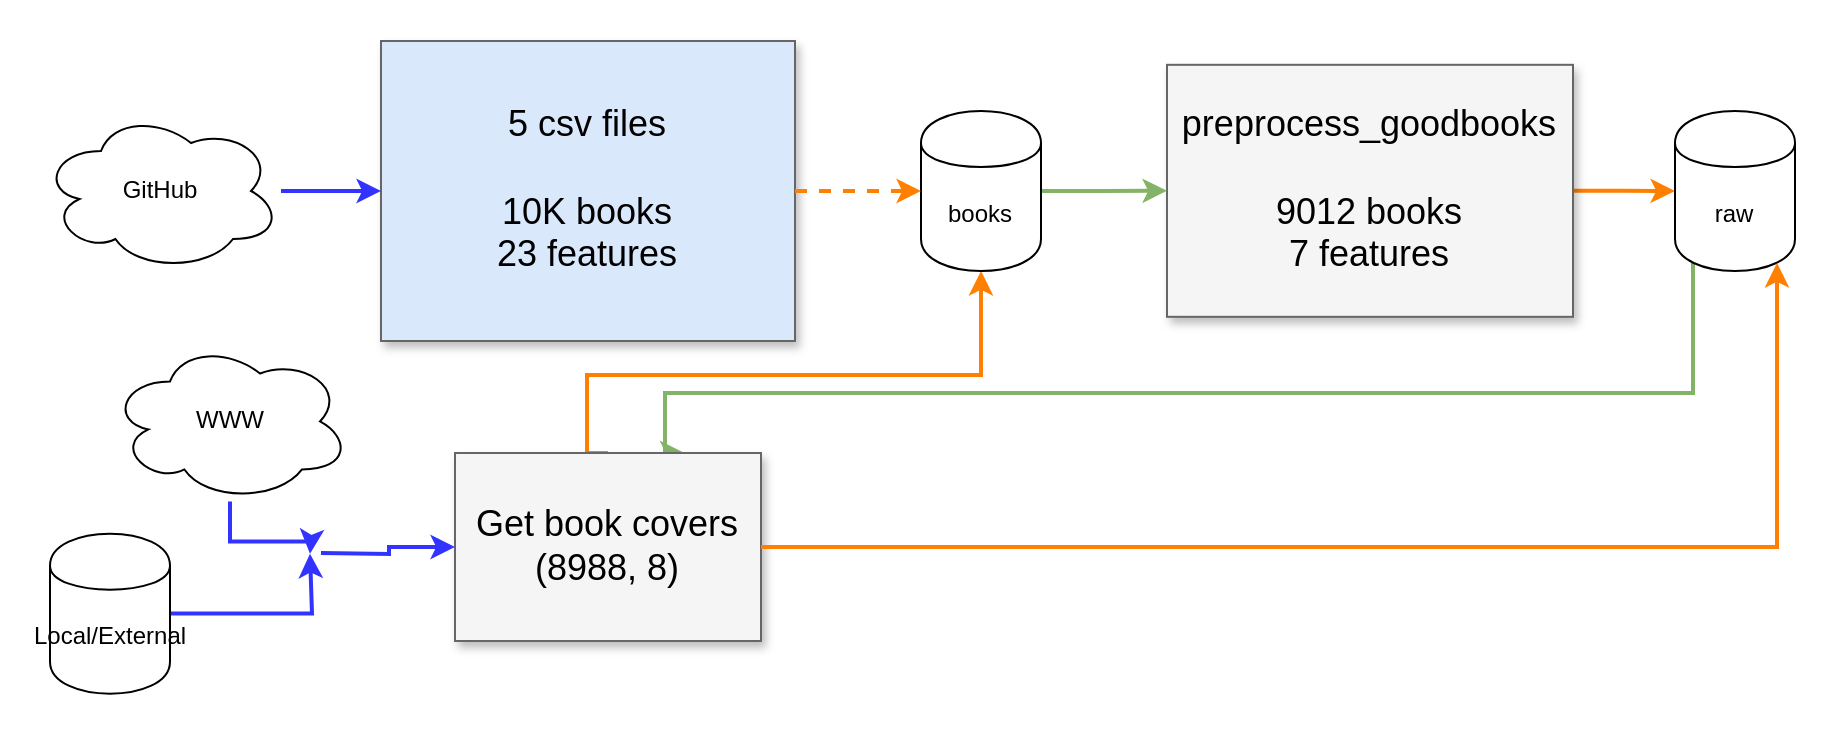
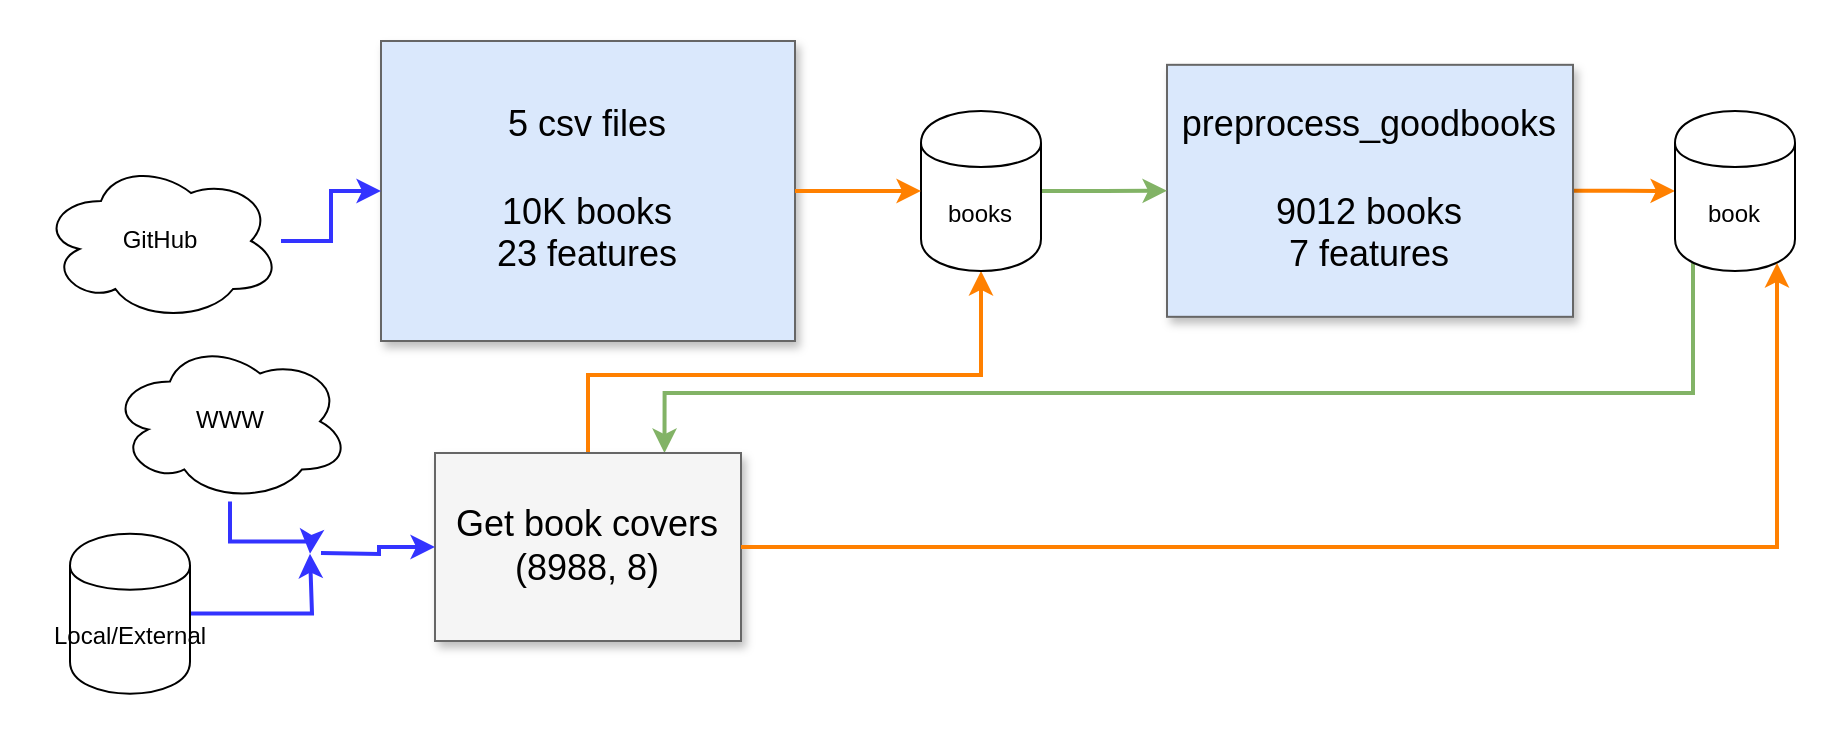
node "GitHub": moved (161, 191) -> (161, 241)
edge "5 csv files 10K books 23 features" -> "books": style dashed -> solid
node "preprocess_goodbooks 9012 books 7 features": fillcolor #f5f5f5 -> #dae8fc
node "raw": label "raw" -> "book"
node "Get book covers (8988, 8)": moved (608, 547) -> (588, 547)
node "Local/External": moved (110, 614) -> (130, 614)
